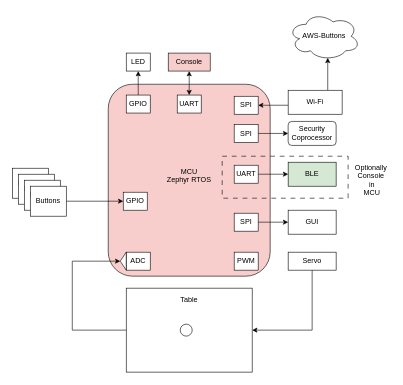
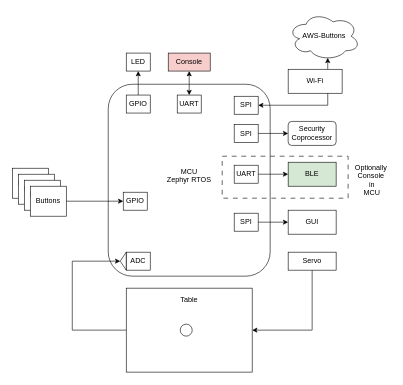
node "Wi-Fi": moved (315, 102) -> (315, 81)
node "MCU Zephyr RTOS": fillcolor #f8cecc -> #ffffff
node "PWM": removed
